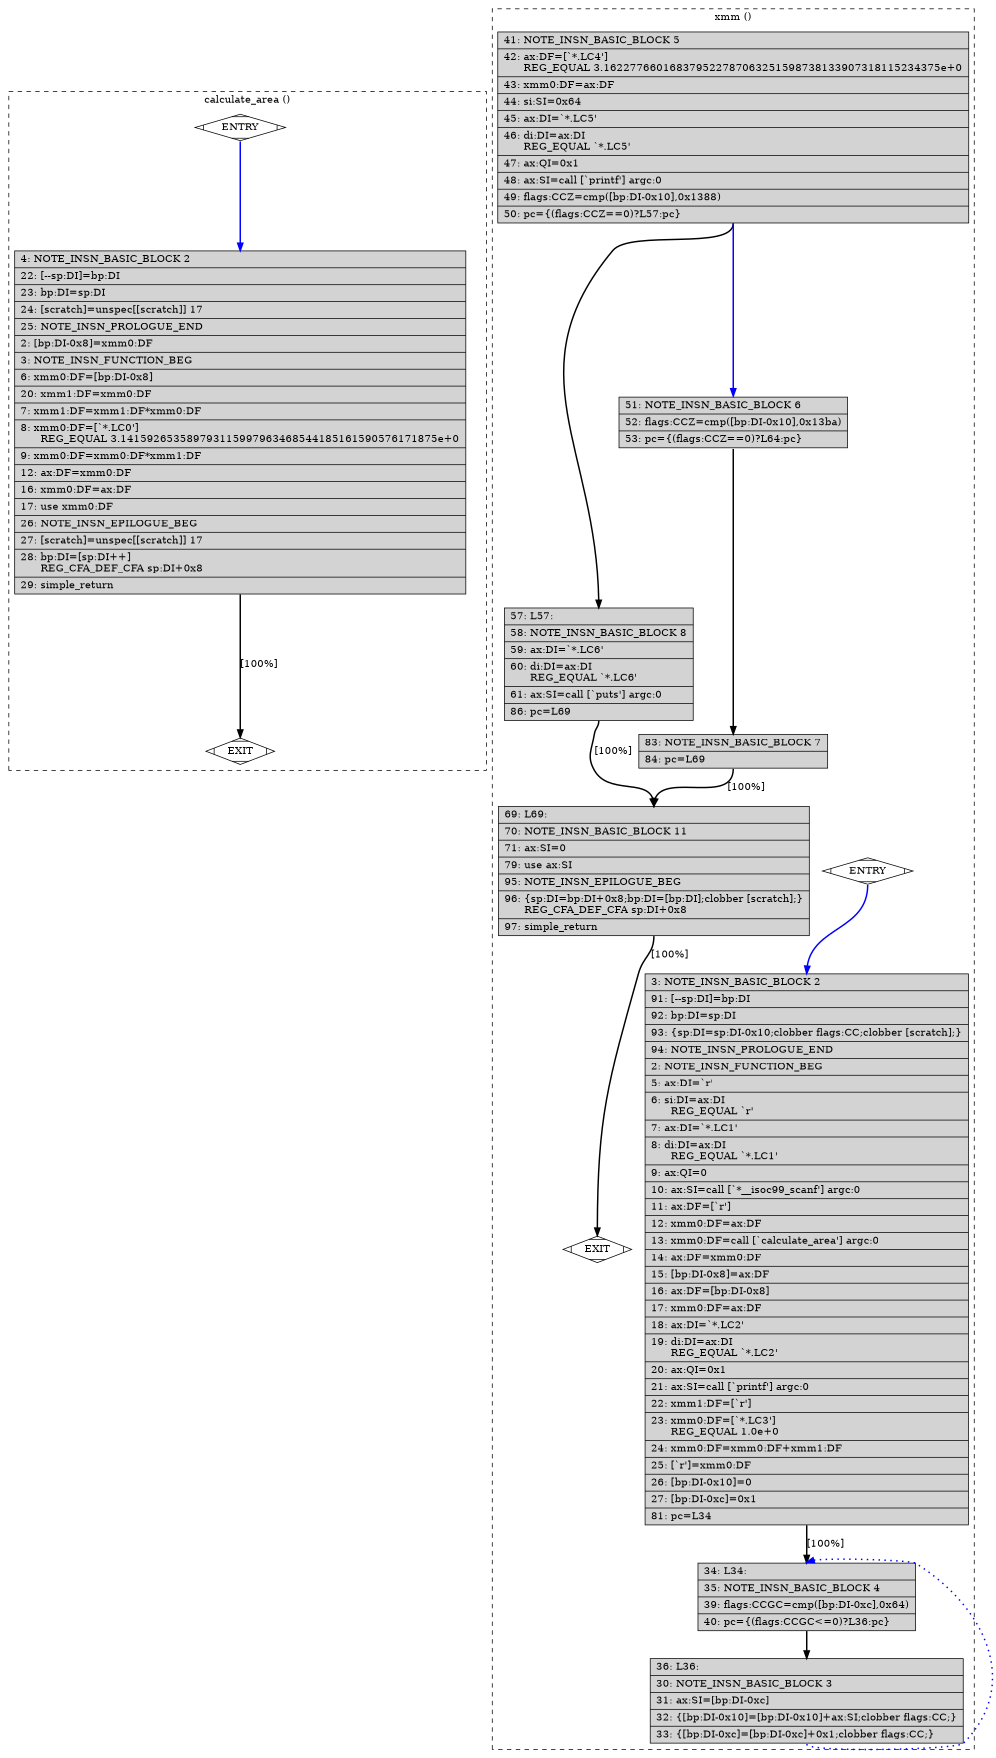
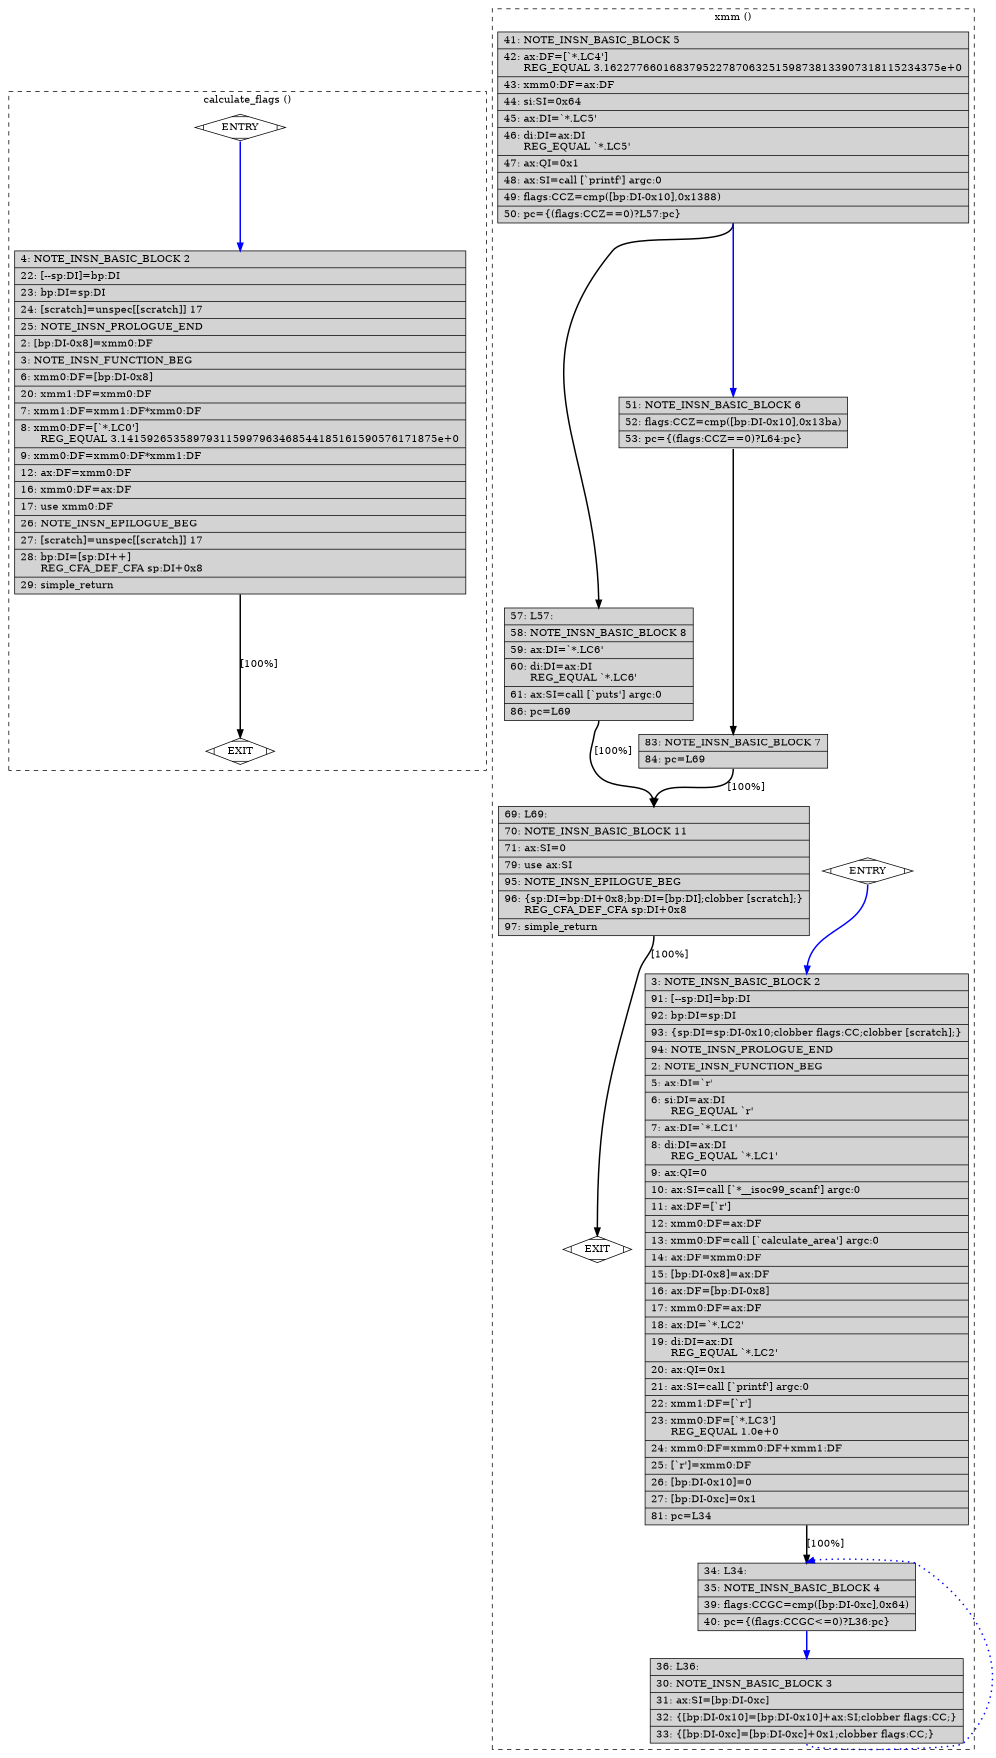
cluster "calculate_area ()": label "calculate_area ()" -> "calculate_flags ()"
edge "34: L34:" -> "36: L36:": color black -> blue
